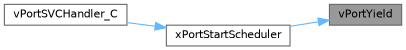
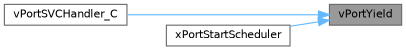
edge "vPortSVCHandler_C" -> "xPortStartScheduler": now "vPortSVCHandler_C" -> "vPortYield"
